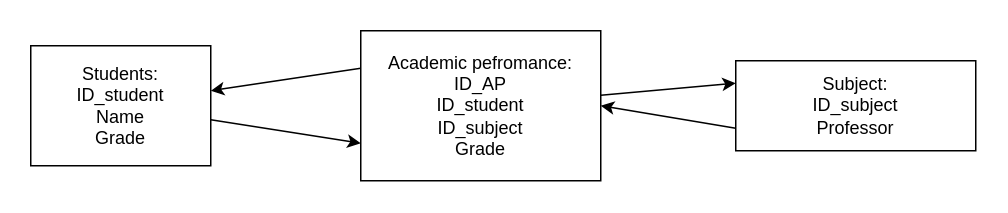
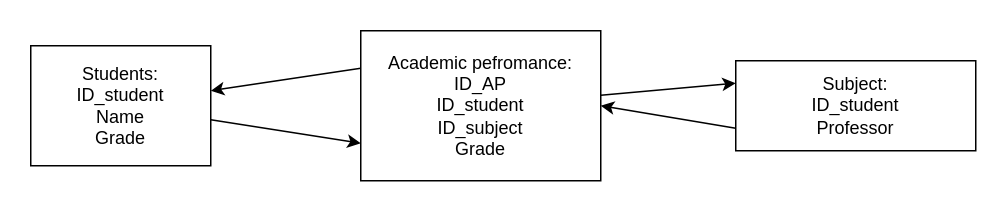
node "Subject: ID_subject Professor": label "Subject: ID_subject Professor" -> "Subject: ID_student Professor"
